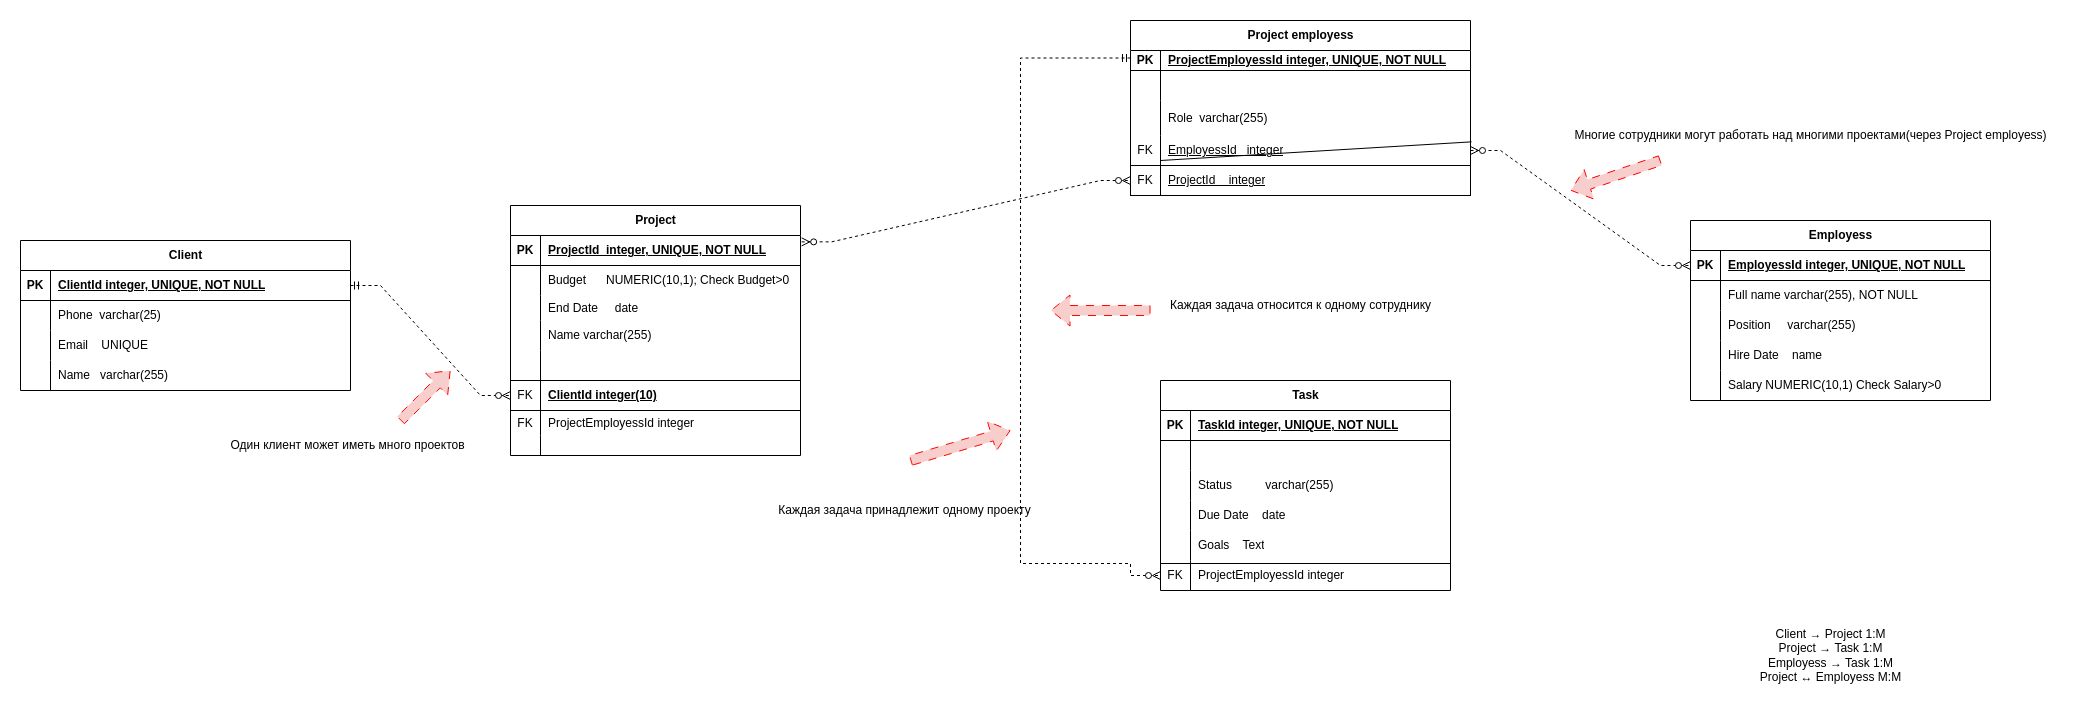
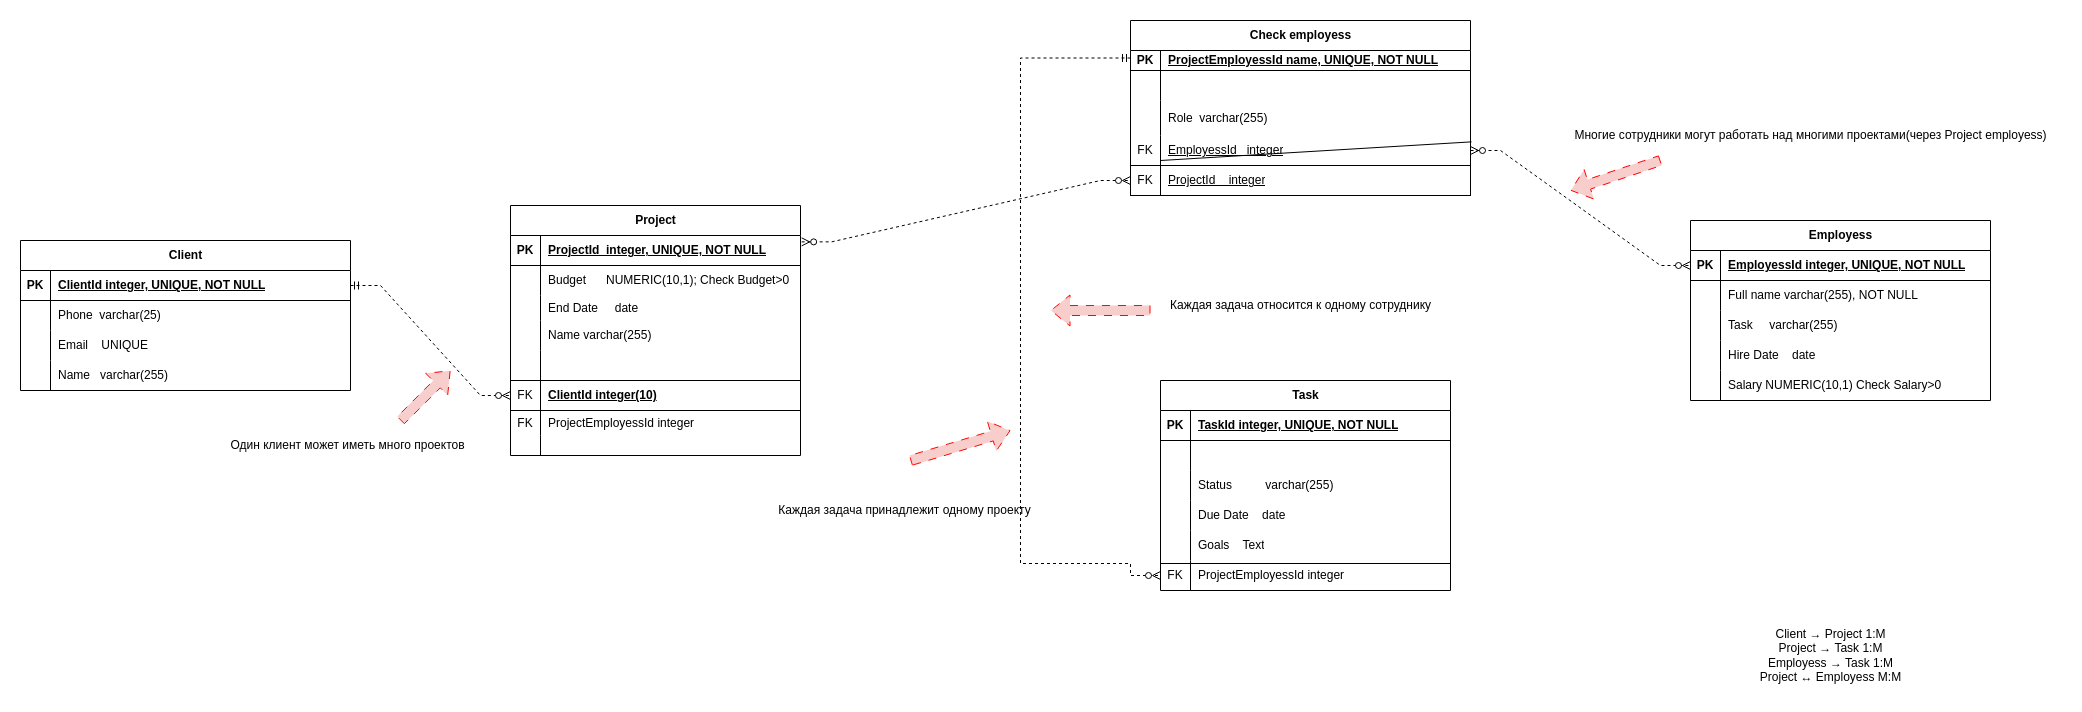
node "Project employess": label "Project employess" -> "Check employess"
node "ProjectEmployessId integer, UNIQUE, NOT NULL": label "ProjectEmployessId integer, UNIQUE, NOT NULL" -> "ProjectEmployessId name, UNIQUE, NOT NULL"
node "Position varchar(255)": label "Position varchar(255)" -> "Task varchar(255)"
node "Hire Date name": label "Hire Date name" -> "Hire Date date"
